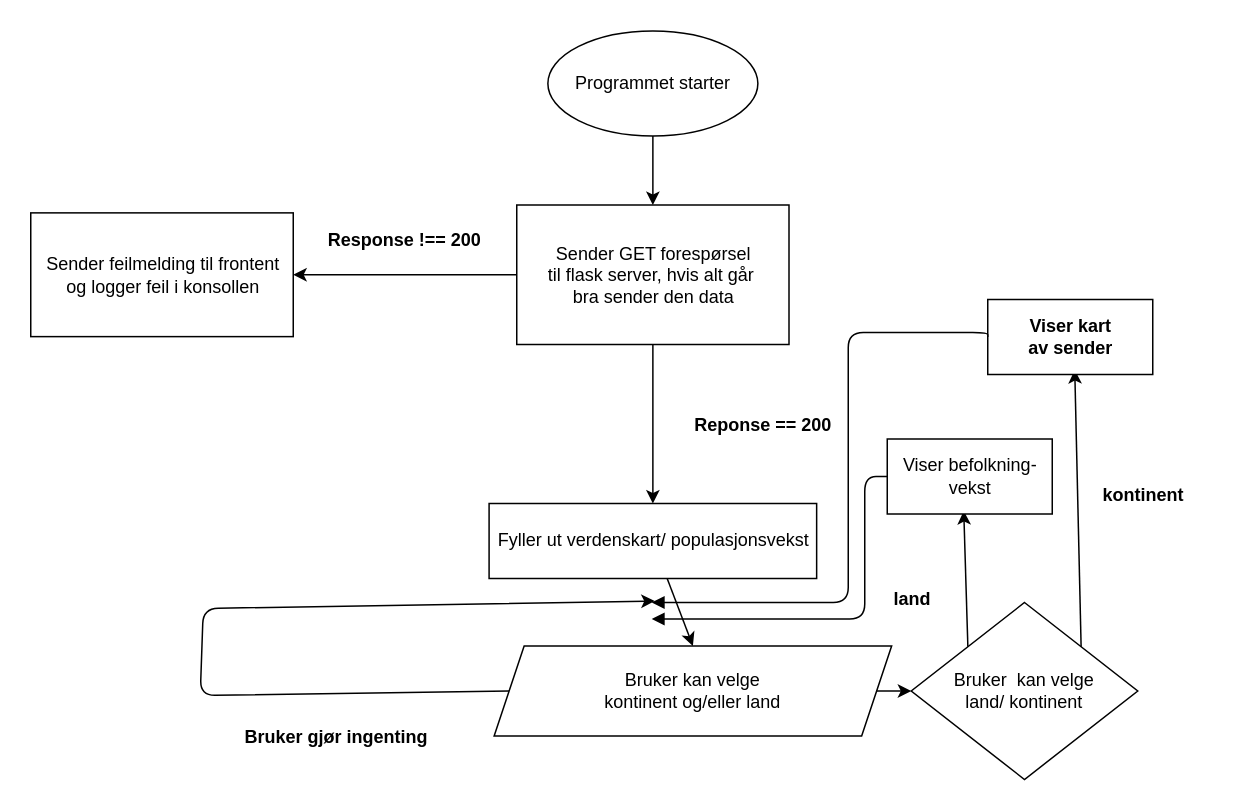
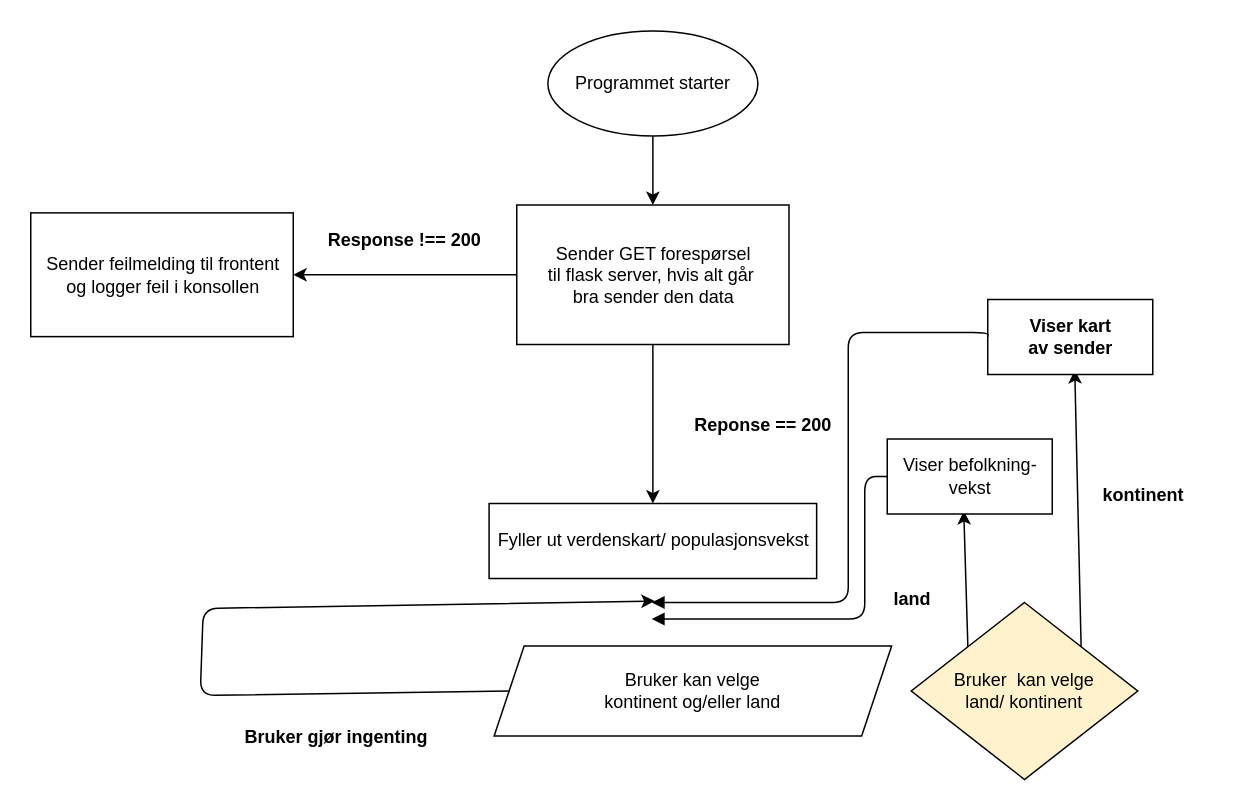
edge "Fyller ut verdenskart/ populasjonsvekst" -> "Bruker kan velge kontinent og/eller land": removed
edge "Bruker kan velge kontinent og/eller land" -> "Bruker kan velge land/ kontinent": removed
node "Bruker kan velge land/ kontinent": fillcolor #ffffff -> #fff2cc
